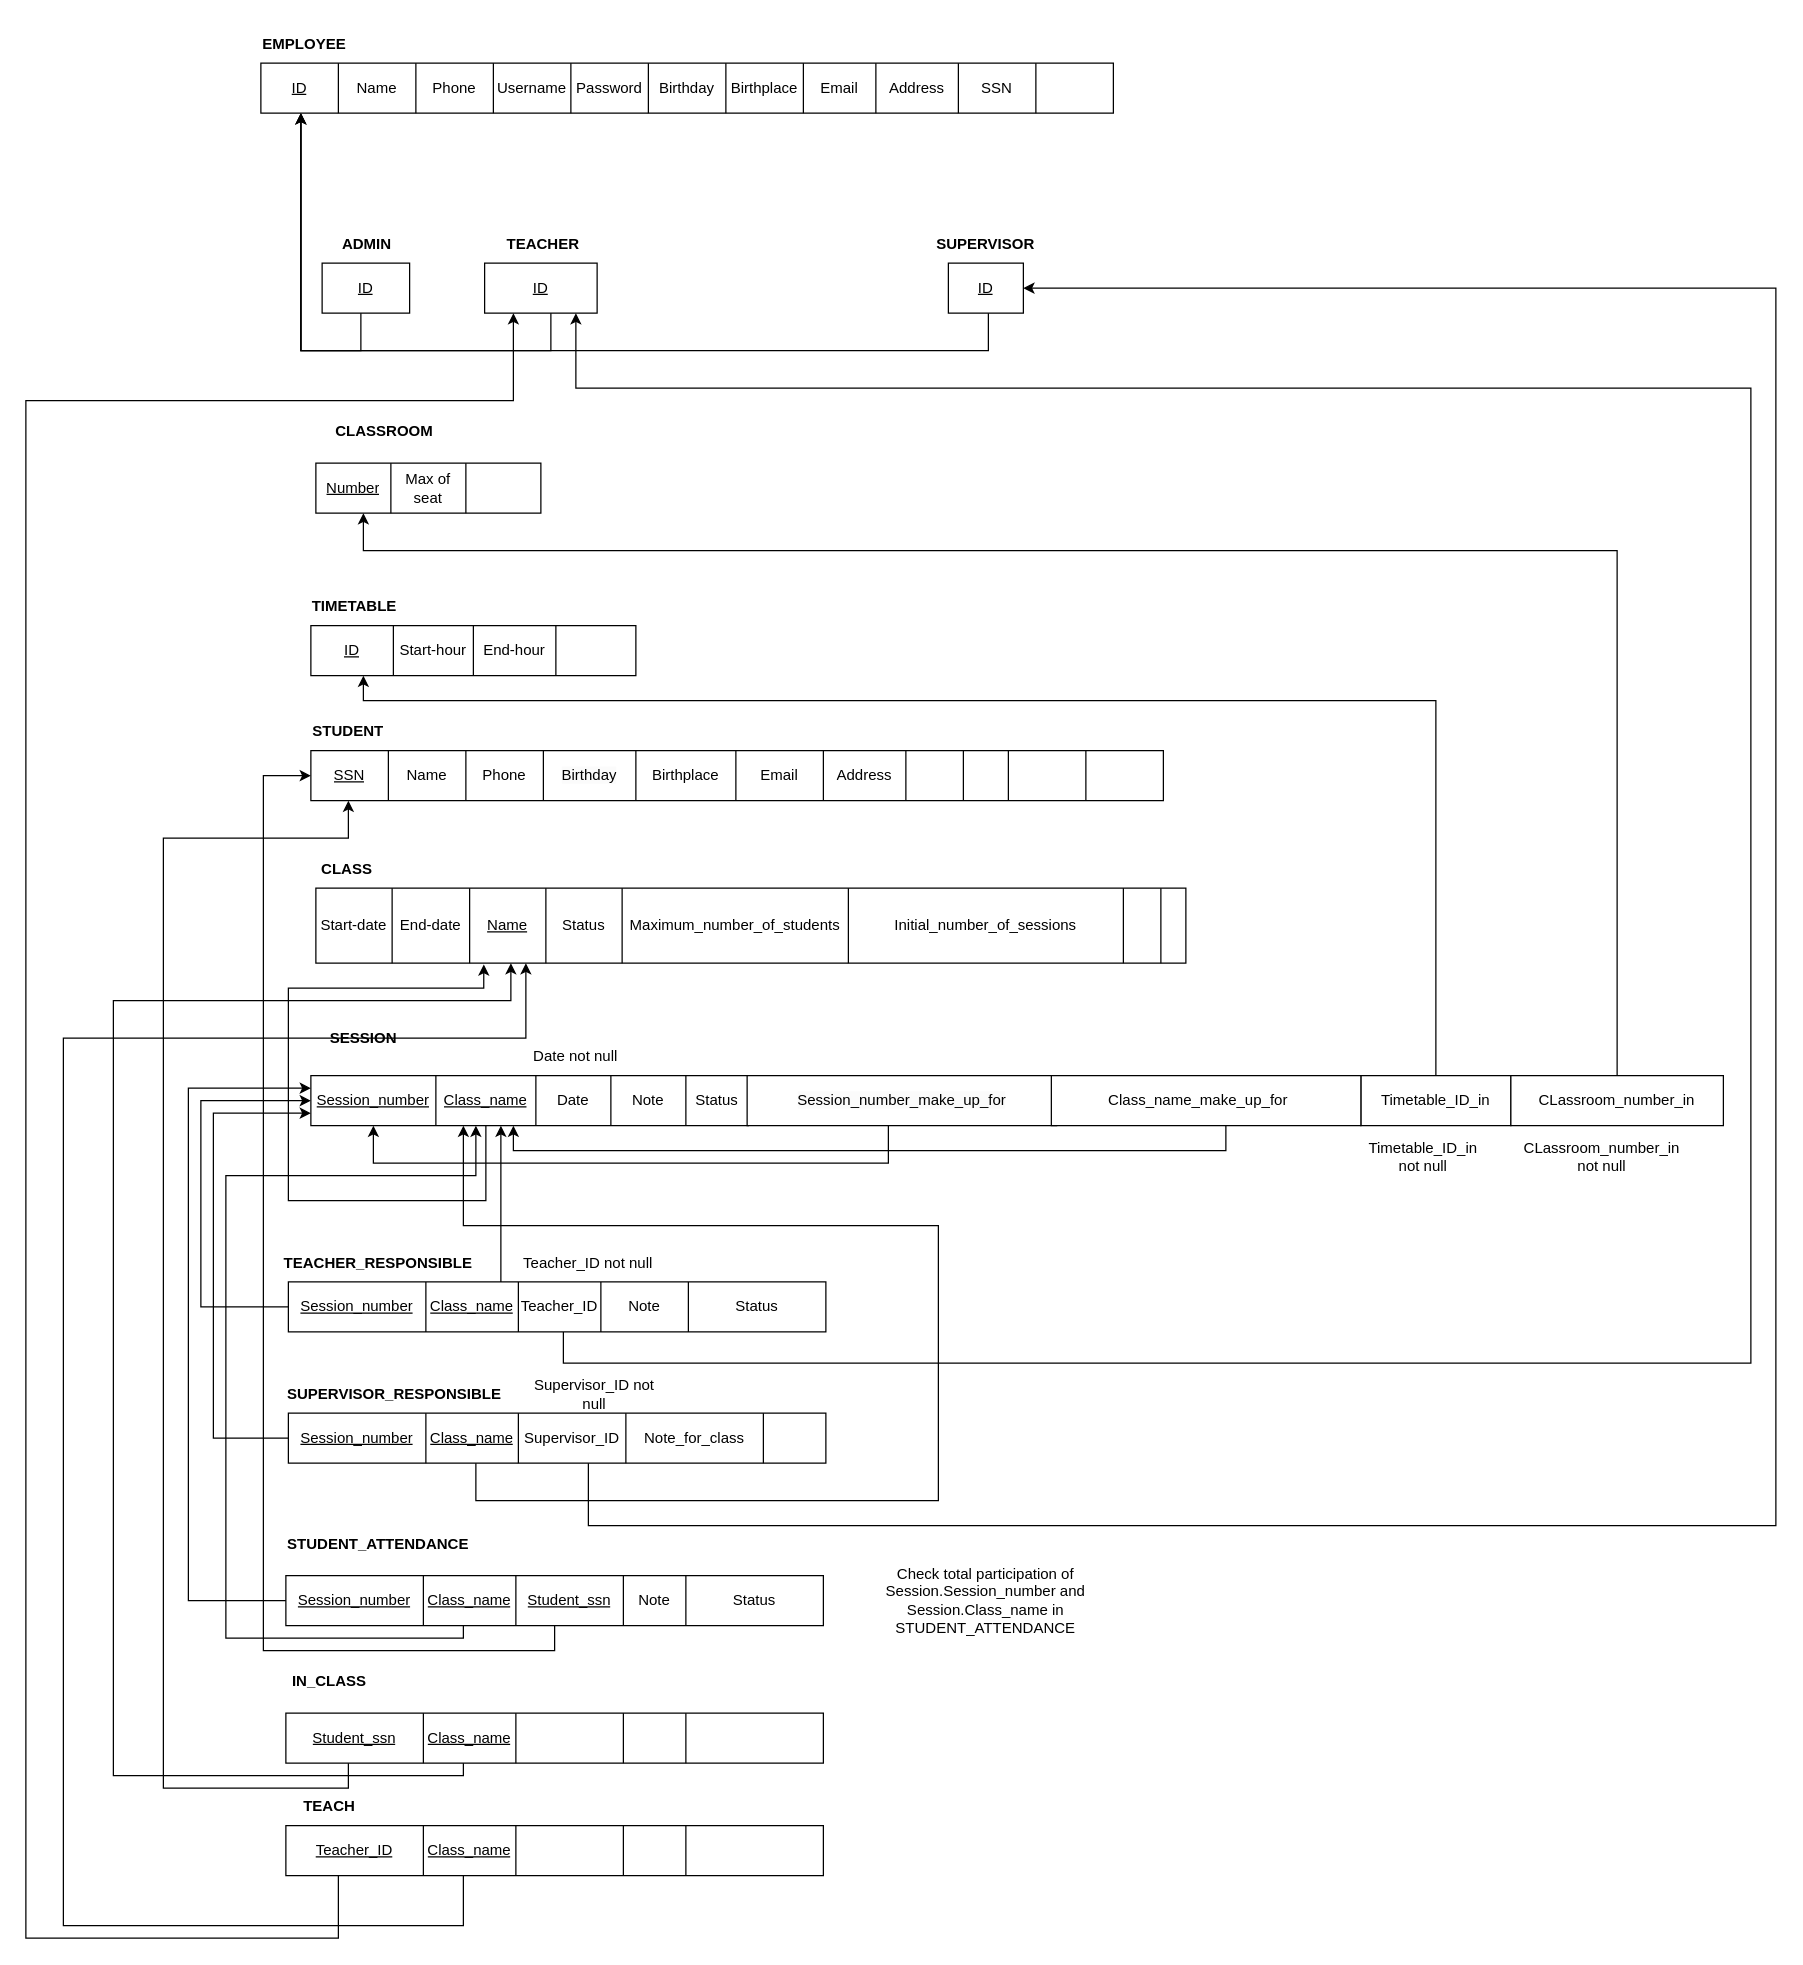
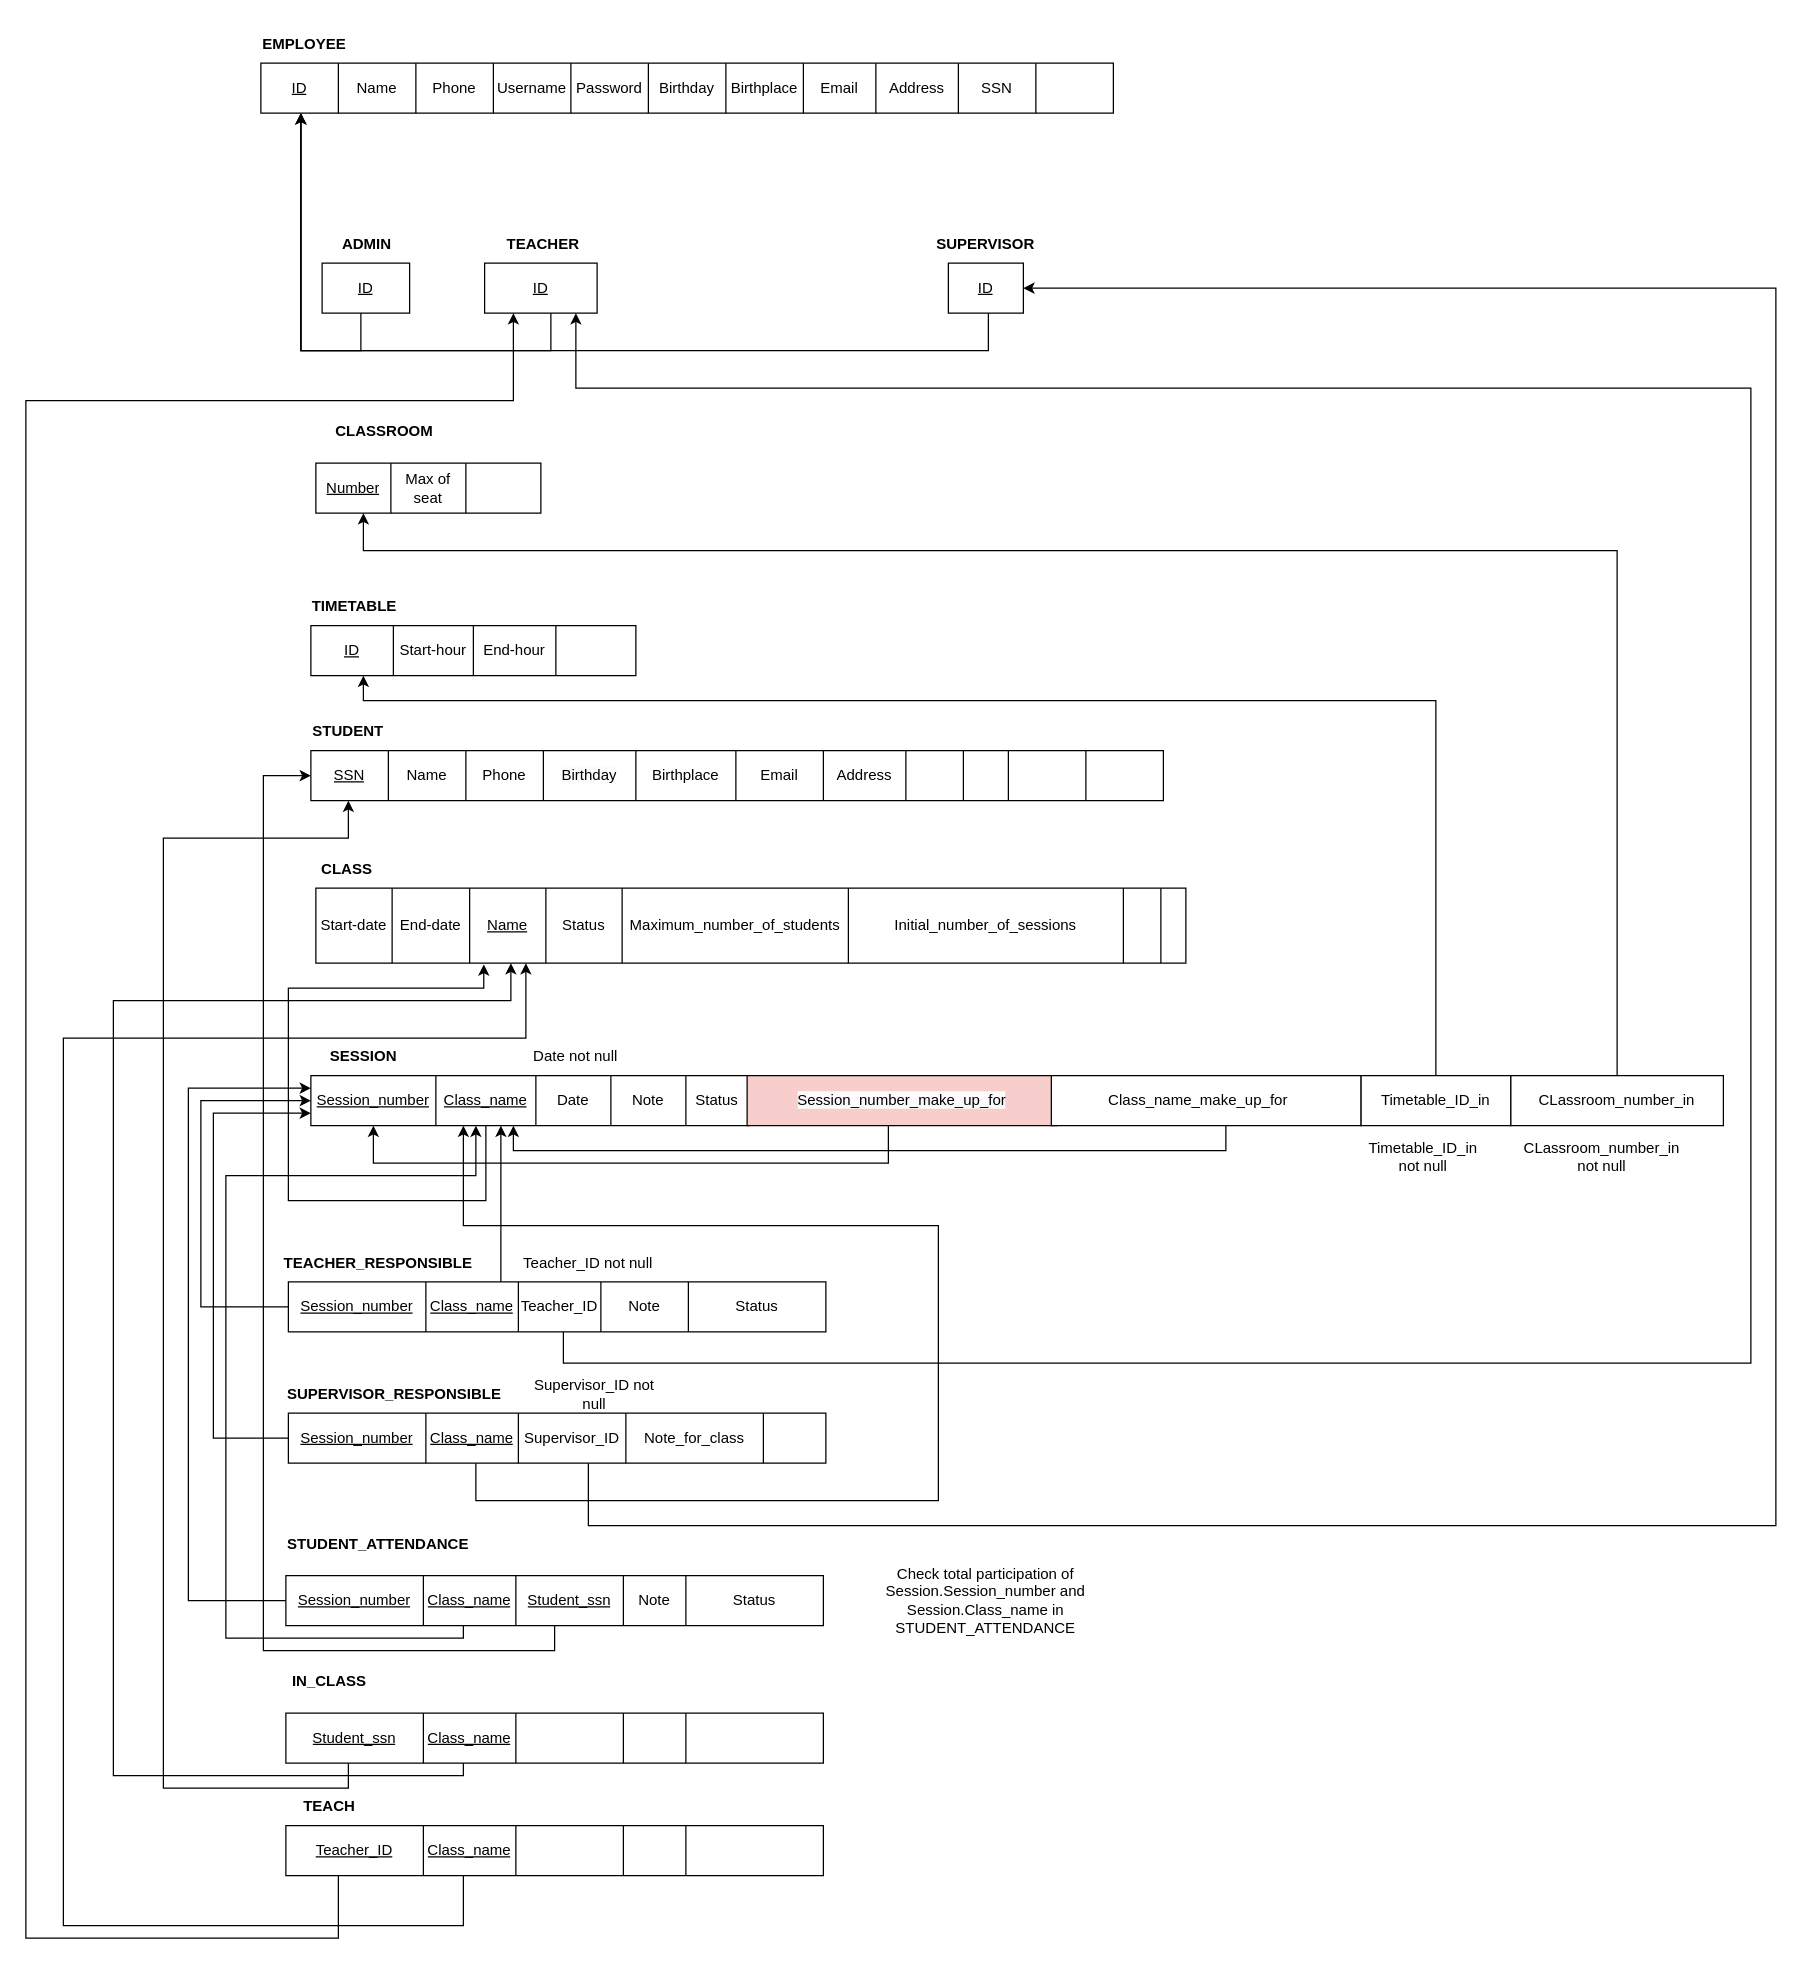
node "SESSION": moved (366, 1038) -> (366, 1057)
node "Session_number_make_up_for": fillcolor #ffffff -> #f8cecc
